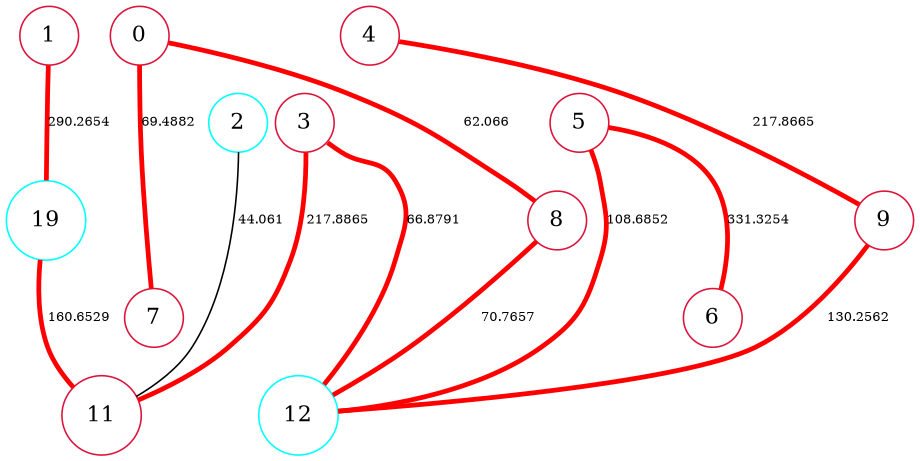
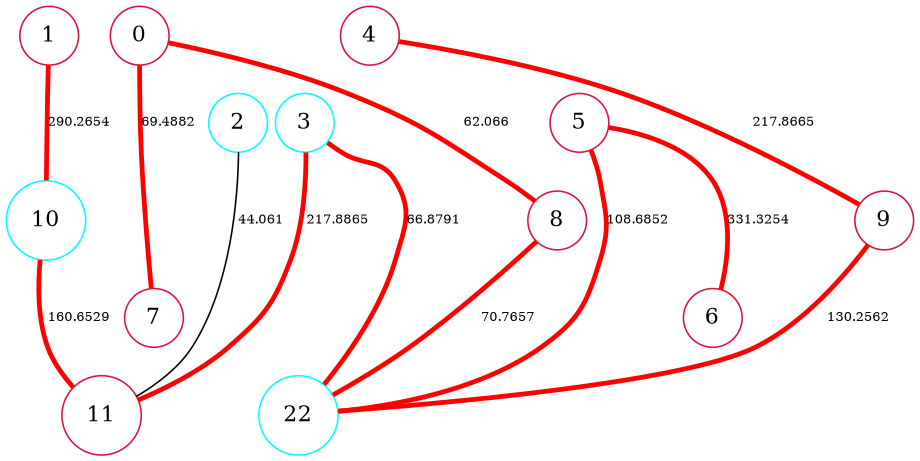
node "3": color crimson -> aqua
node "19": label "19" -> "10"
node "12": label "12" -> "22"
